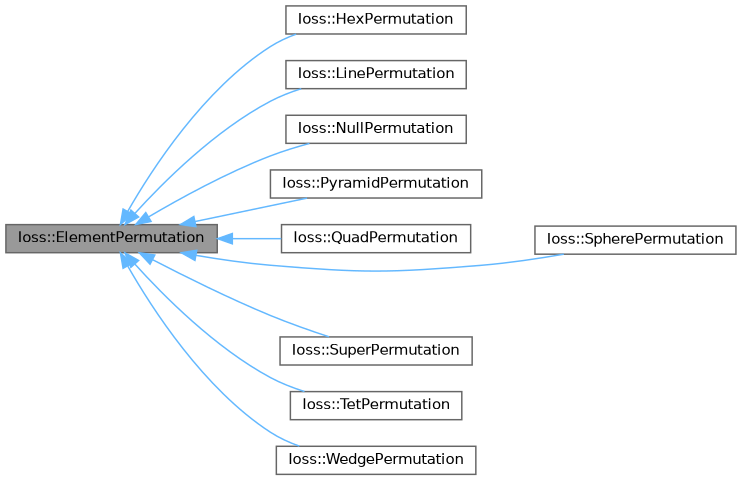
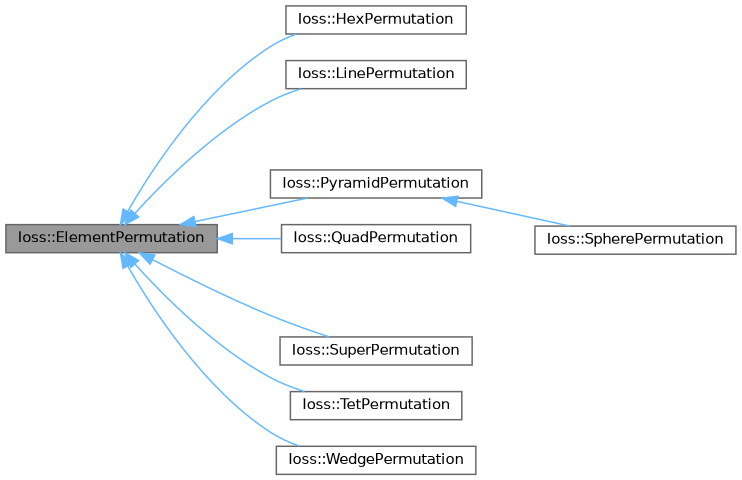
node "Ioss::NullPermutation": removed
edge "Ioss::SpherePermutation" -> "Ioss::ElementPermutation": now "Ioss::SpherePermutation" -> "Ioss::PyramidPermutation"
